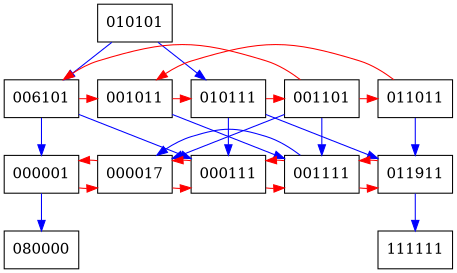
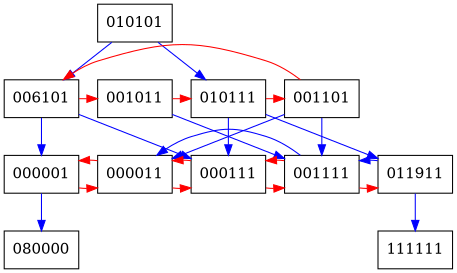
node "011011": removed
edge "011911" -> "001111": color red -> blue
node "000017": label "000017" -> "000011"
